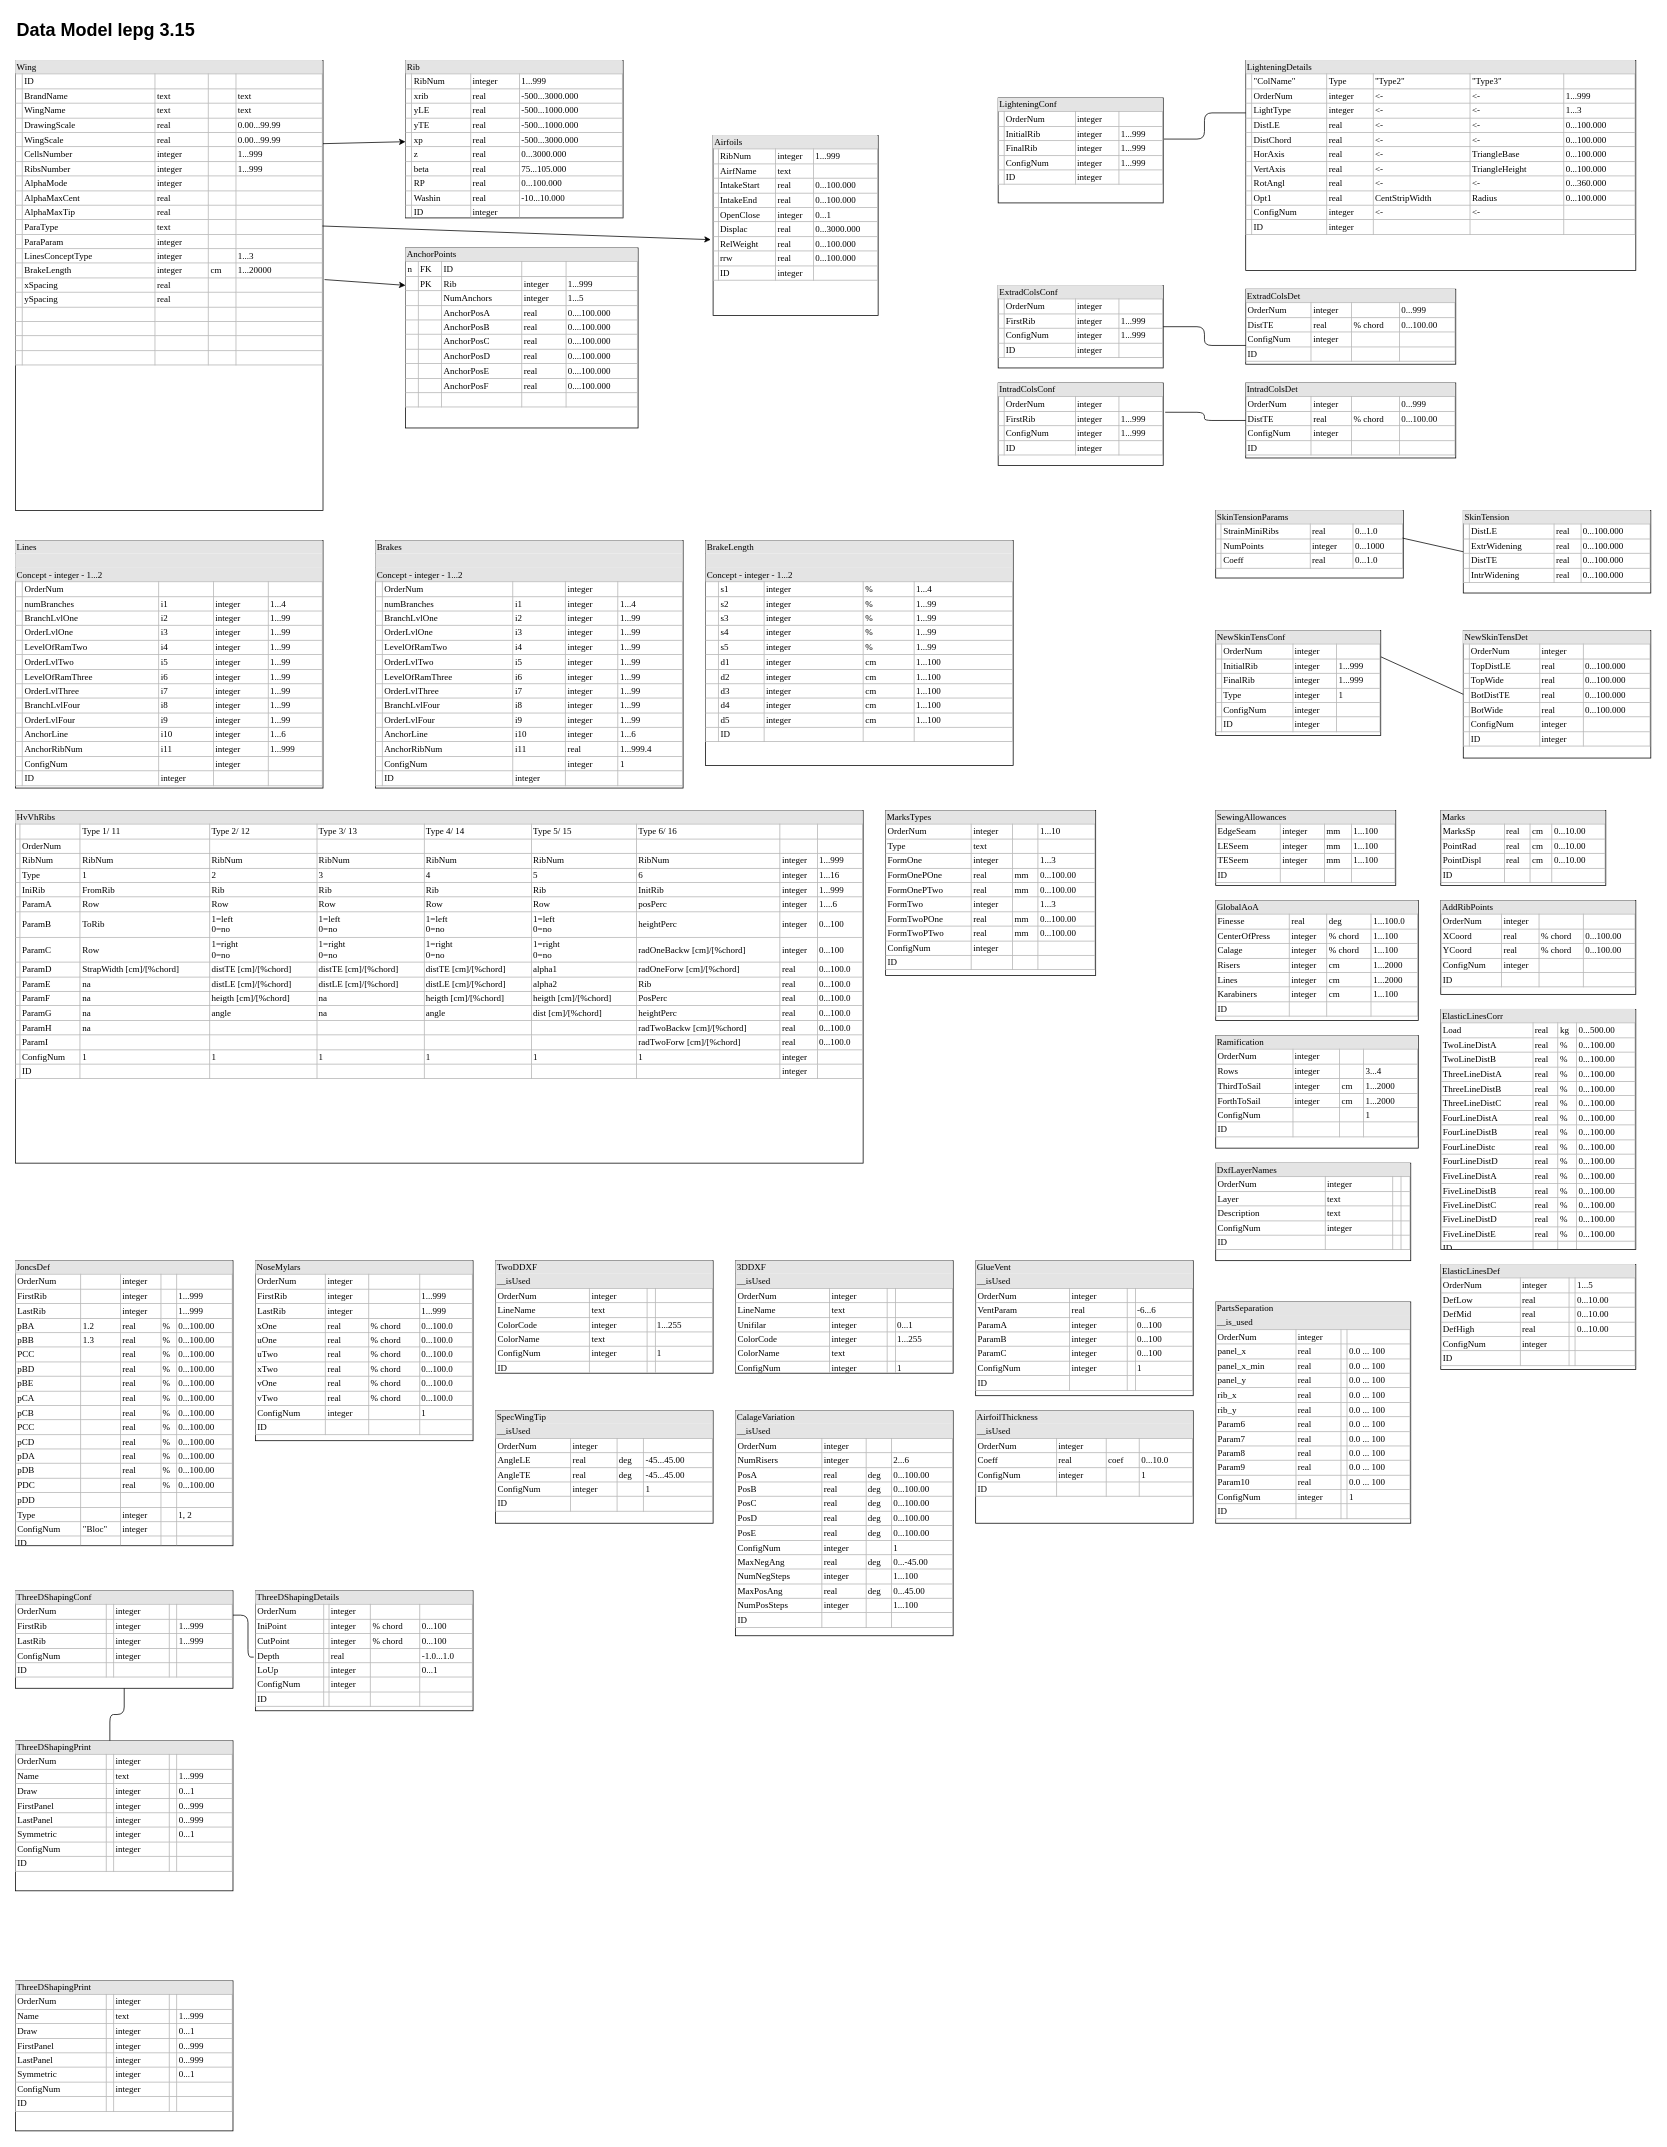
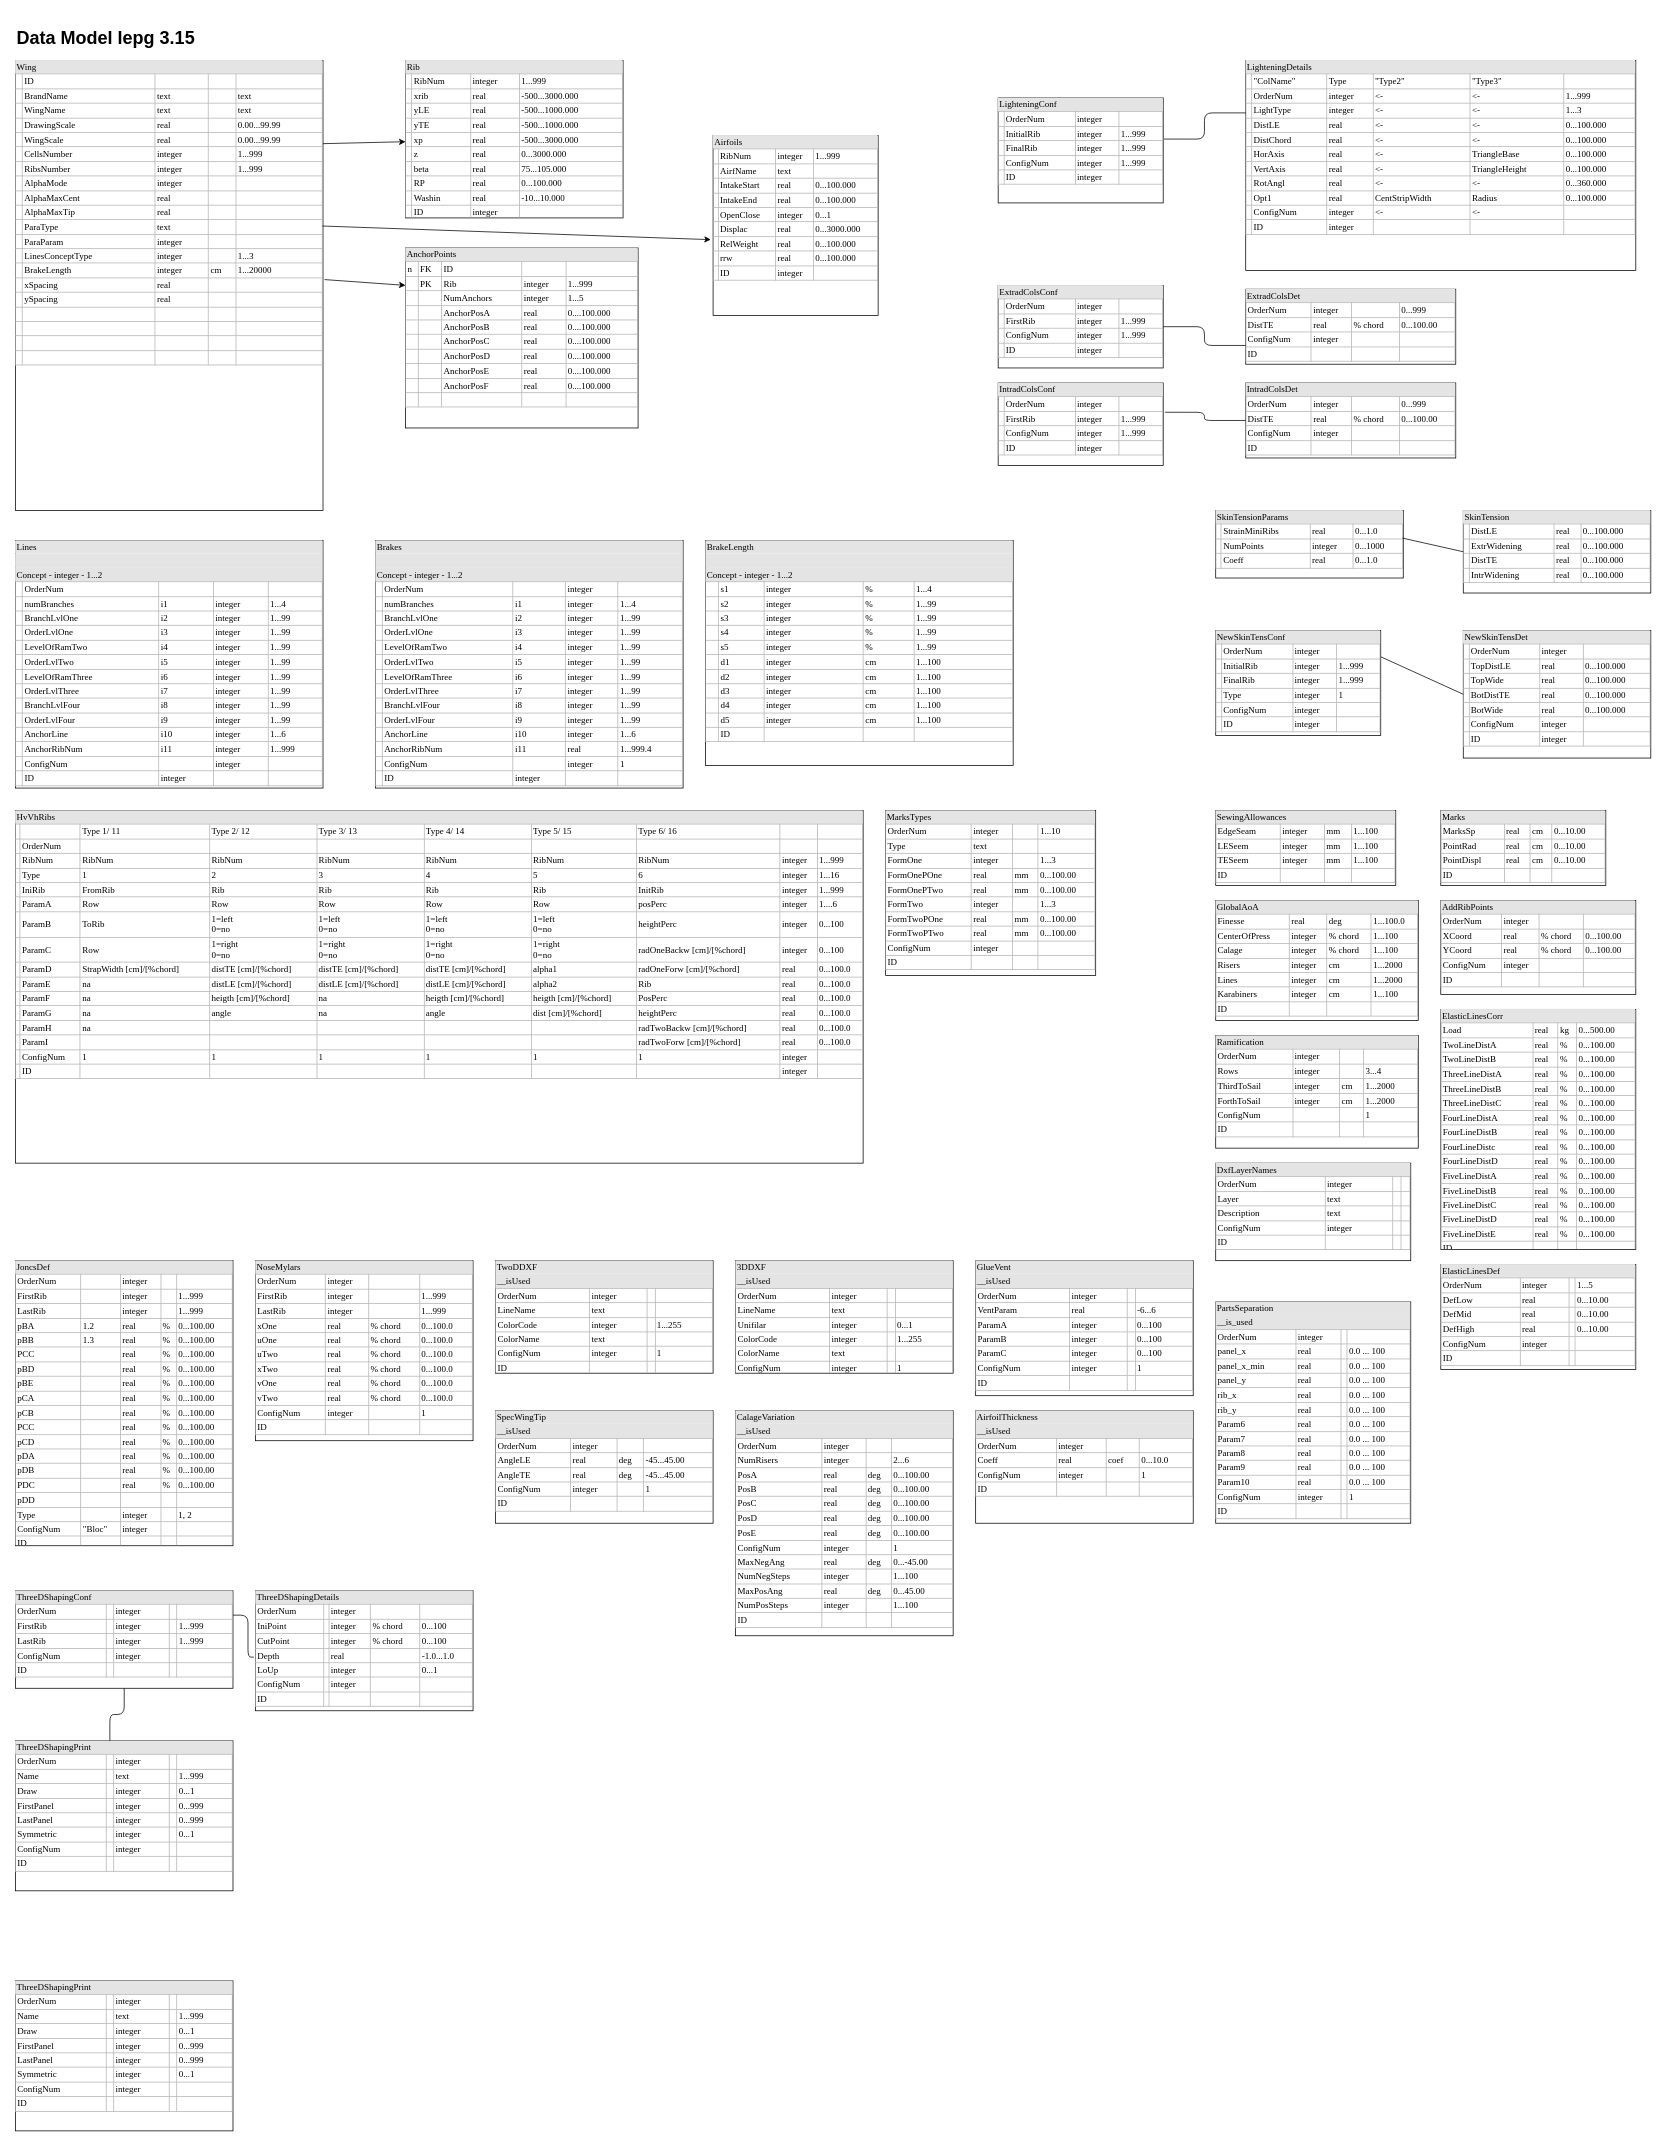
node "Data Model lepg 3.15": moved (312, 30) -> (312, 38)
